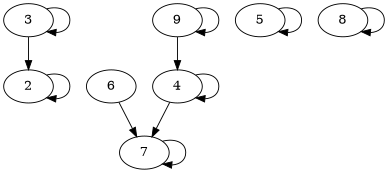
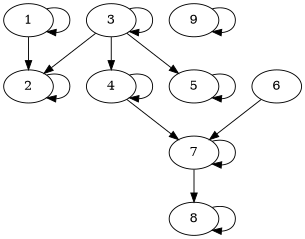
node "1": added
edge "9" -> "4": now "3" -> "4"
edge "3" -> "5": added
edge "7" -> "8": added
